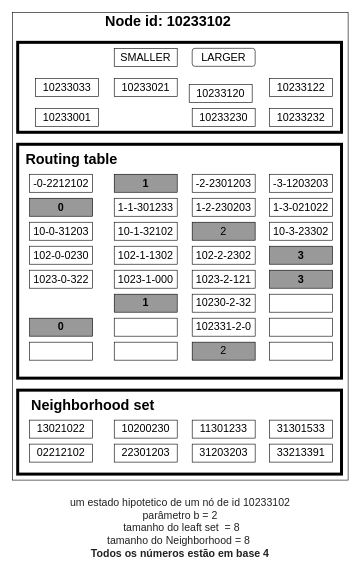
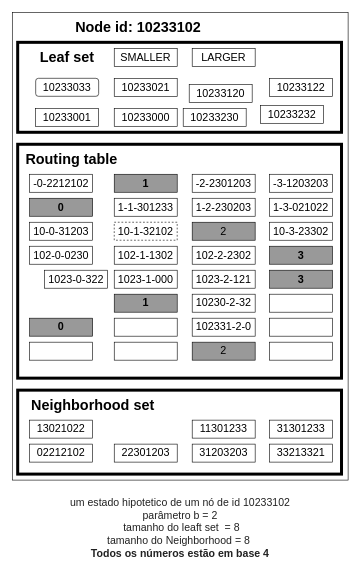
node "Node id: 10233102": moved (168, 21) -> (138, 27)
node "Leaf set": added
node "LARGER": shape rounded rectangle -> rectangle
node "10233033": shape rectangle -> rounded rectangle
node "10233000": added
node "10233230": moved (224, 117) -> (215, 117)
node "10233232": moved (301, 117) -> (292, 114)
node "10-1-32102": style solid -> dashed
node "1023-0-322": moved (61, 279) -> (76, 279)
node "10200230": removed
node "31301533": label "31301533" -> "31301233"
node "33213391": label "33213391" -> "33213321"
